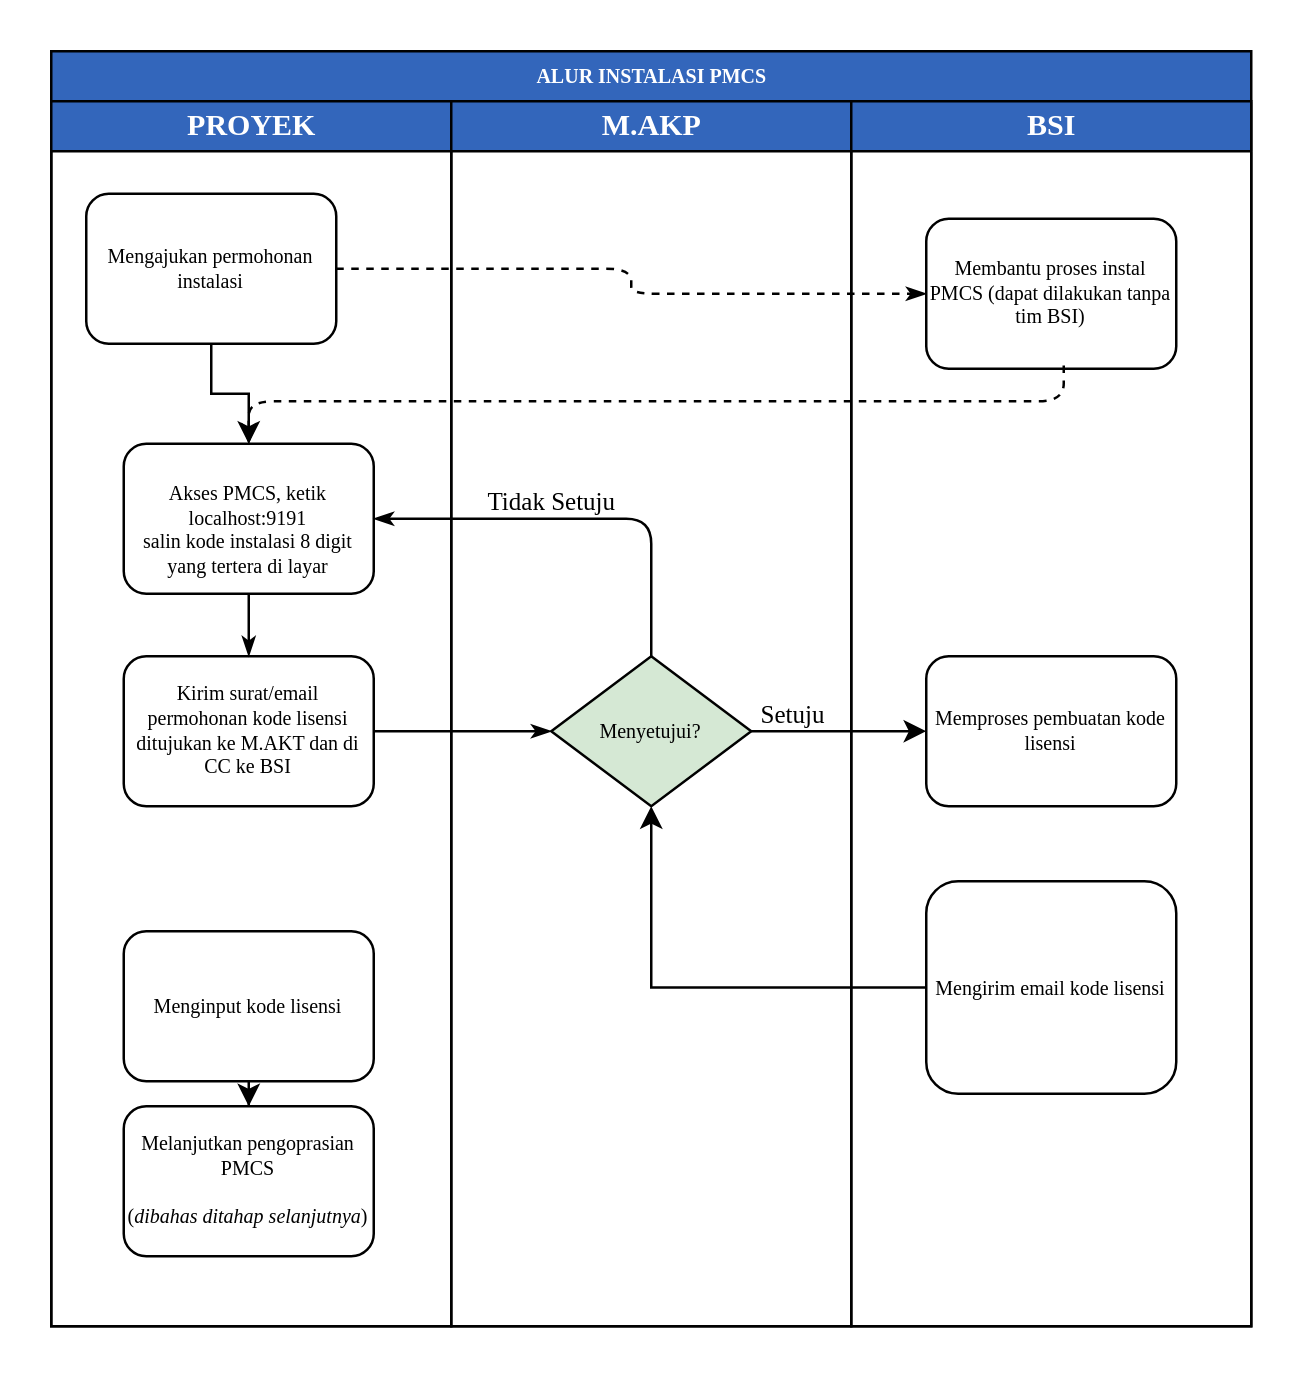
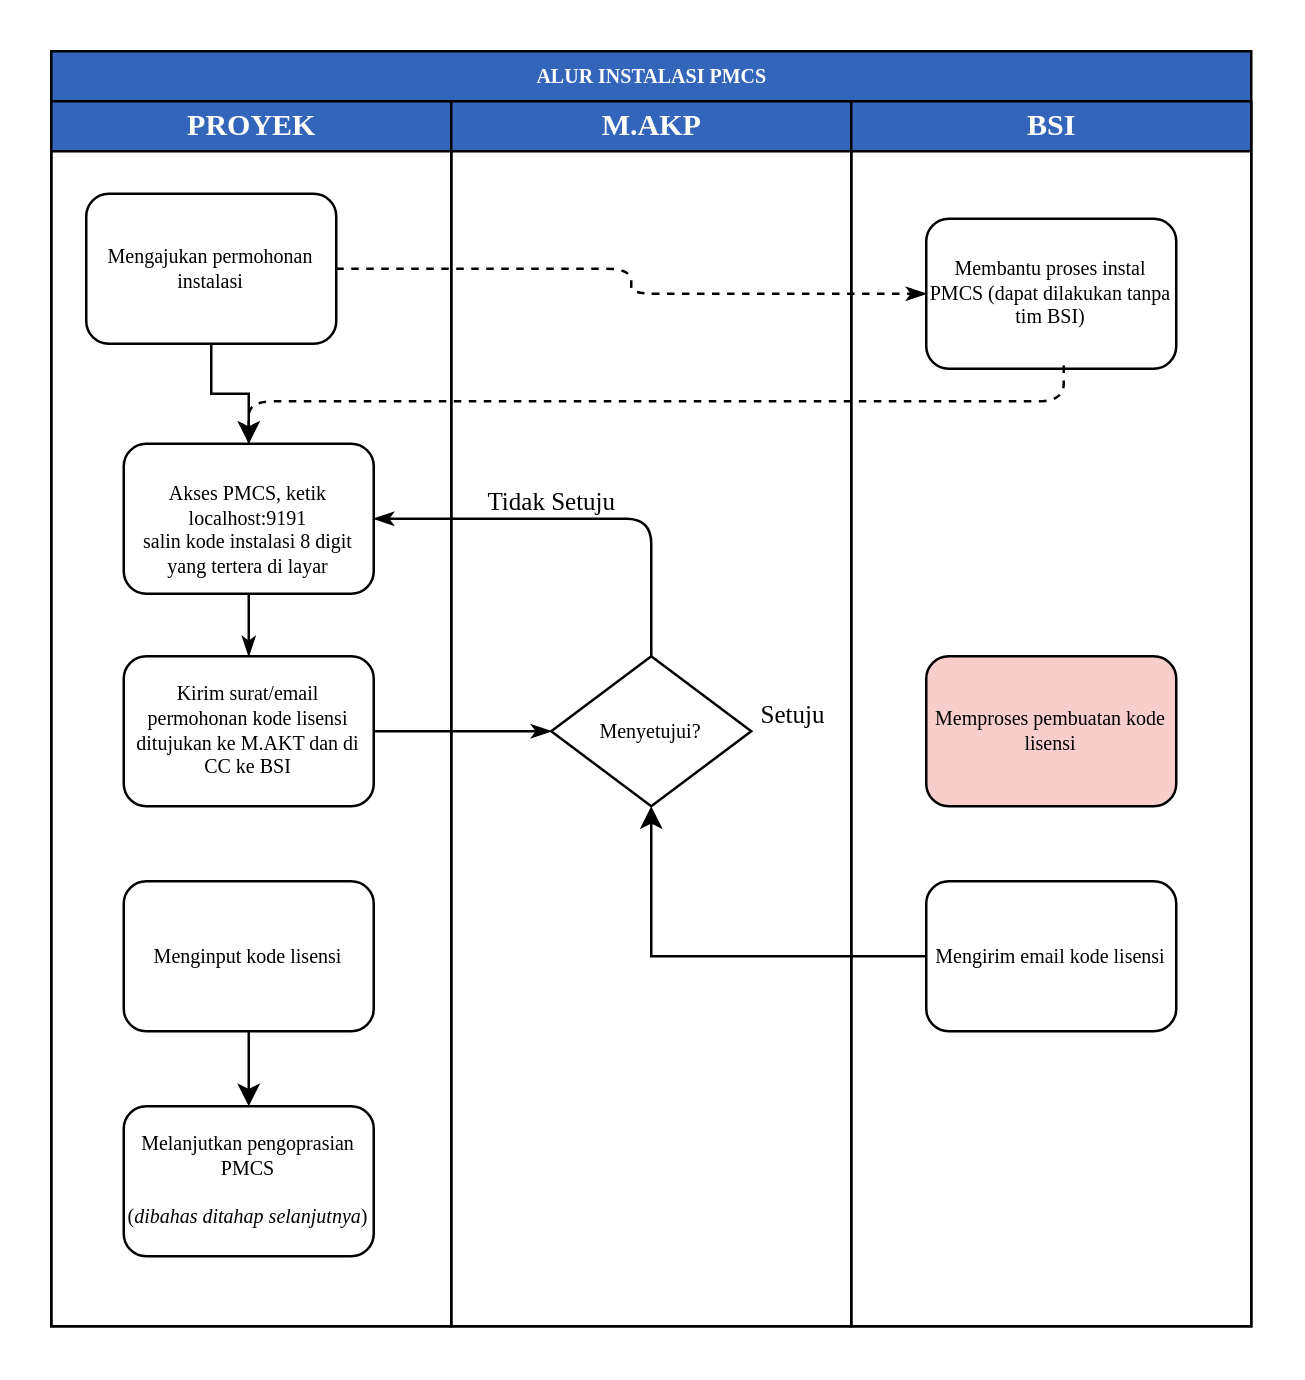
node "Menyetujui?": fillcolor #d5e8d4 -> #ffffff
edge "Menyetujui?" -> "Memproses pembuatan kode lisensi": removed
node "Memproses pembuatan kode lisensi": fillcolor #ffffff -> #f8cecc
node "Mengirim email kode lisensi": size 250x213 -> 250x150
node "Menginput kode lisensi": moved (249, 1006) -> (249, 956)
